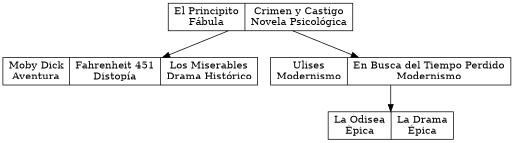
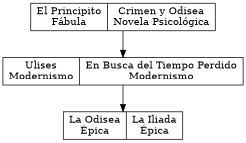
node "El Principito": text "Crimen y Castigo" -> "Crimen y Odisea"
node "Moby Dick": removed
node "La Odisea": text "La Drama" -> "La Iliada"
